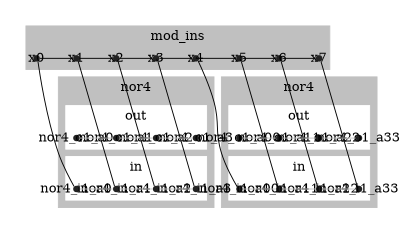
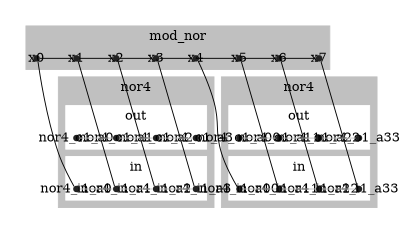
cluster "mod_ins": label "mod_ins" -> "mod_nor"
